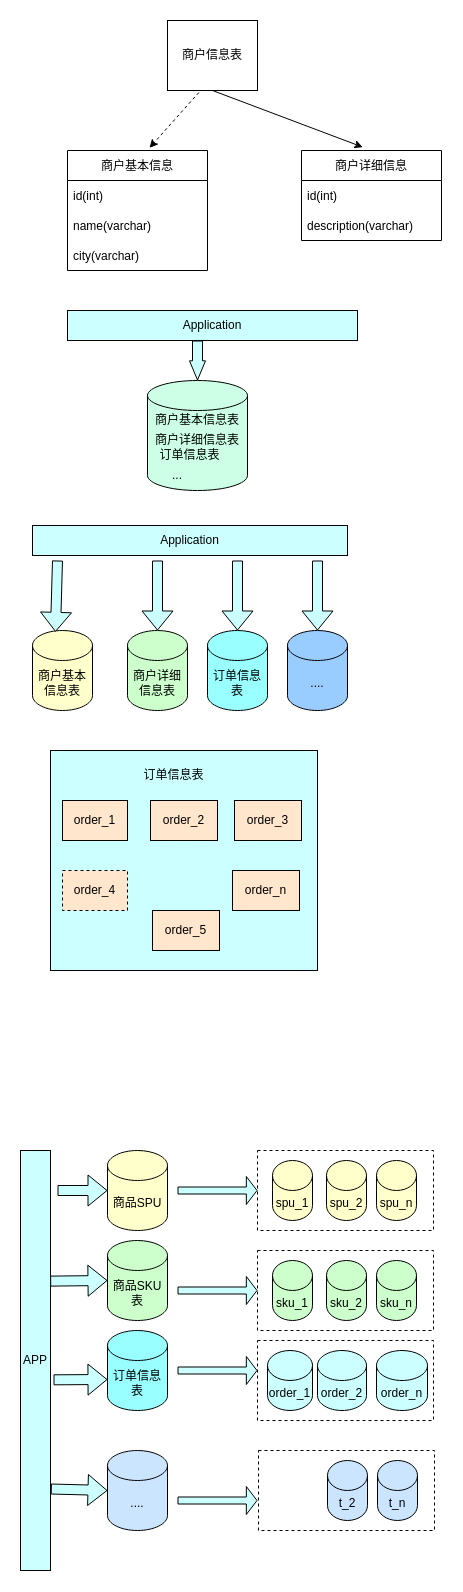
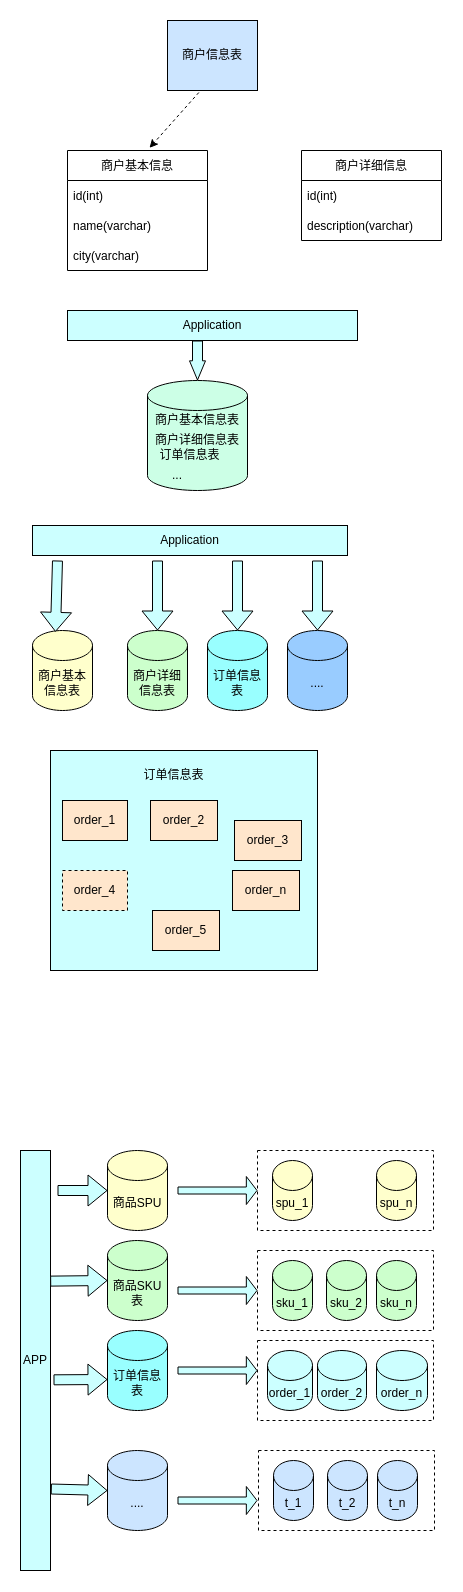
node "商户信息表": fillcolor #ffffff -> #cce5ff
edge "商户信息表" -> "商户详细信息": removed
node "order_3": moved (268, 821) -> (268, 841)
node "spu_2": removed
node "t_1": added
